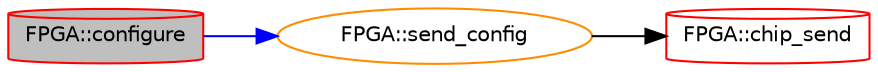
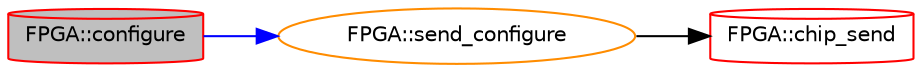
node "FPGA::send_config": label "FPGA::send_config" -> "FPGA::send_configure"
